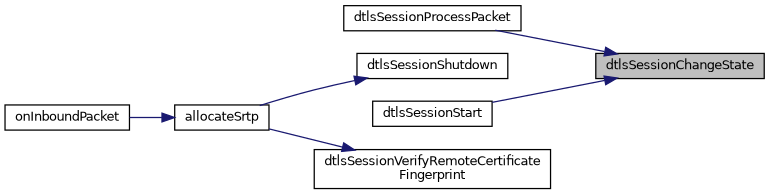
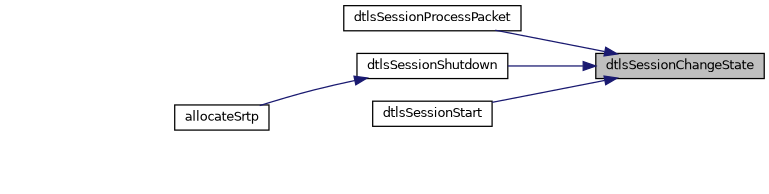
edge "dtlsSessionShutdown" -> "dtlsSessionChangeState": added
node "onInboundPacket": removed
node "dtlsSessionVerifyRemoteCertificate Fingerprint": removed
